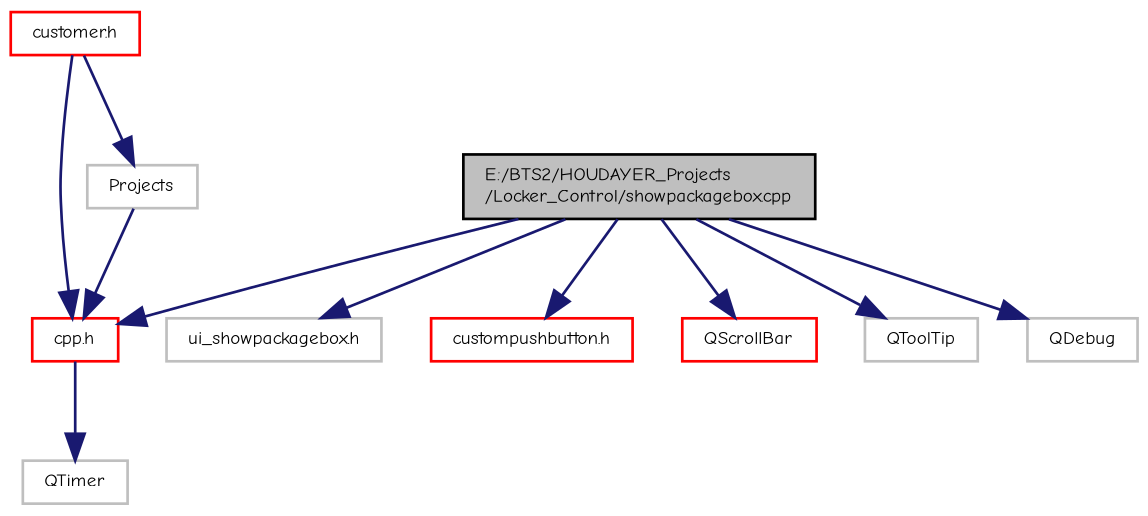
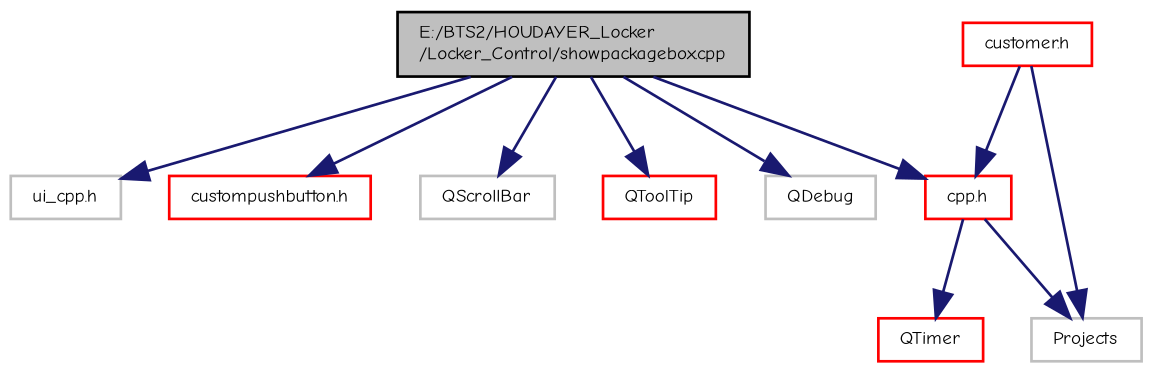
node "E:/BTS2/HOUDAYER_Projects /Locker_Control/showpackagebox.cpp": label "E:/BTS2/HOUDAYER_Projects /Locker_Control/showpackagebox.cpp" -> "E:/BTS2/HOUDAYER_Locker /Locker_Control/showpackagebox.cpp"
edge "Projects" -> "cpp.h": reversed
node "ui_showpackagebox.h": label "ui_showpackagebox.h" -> "ui_cpp.h"
node "QScrollBar": color red -> grey75
node "QToolTip": color grey75 -> red
node "QTimer": color grey75 -> red
